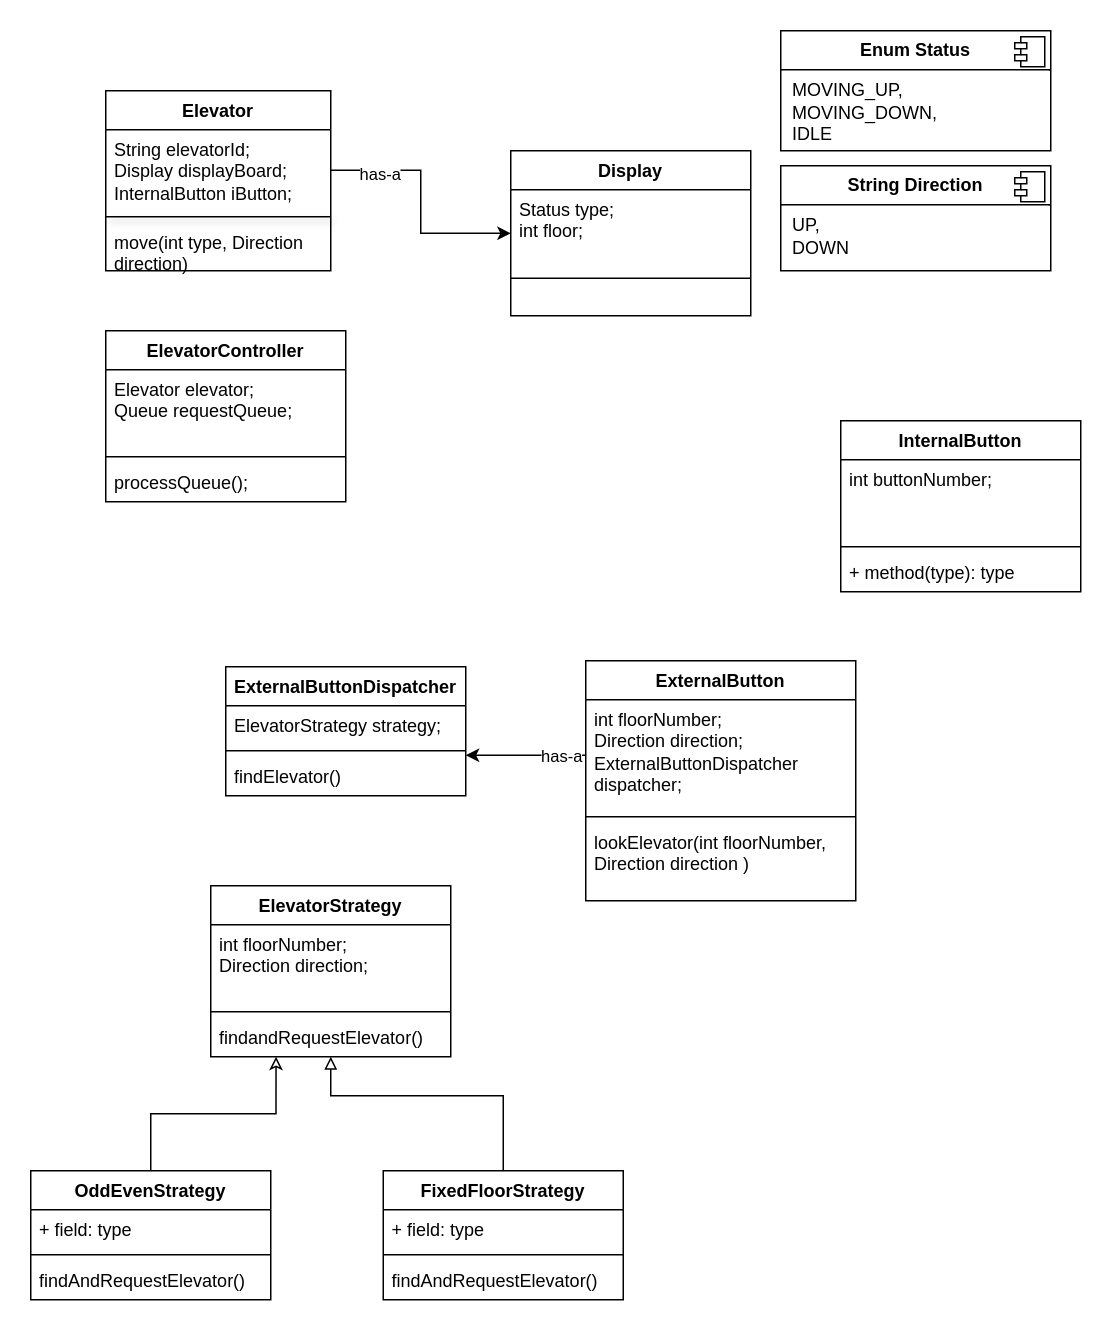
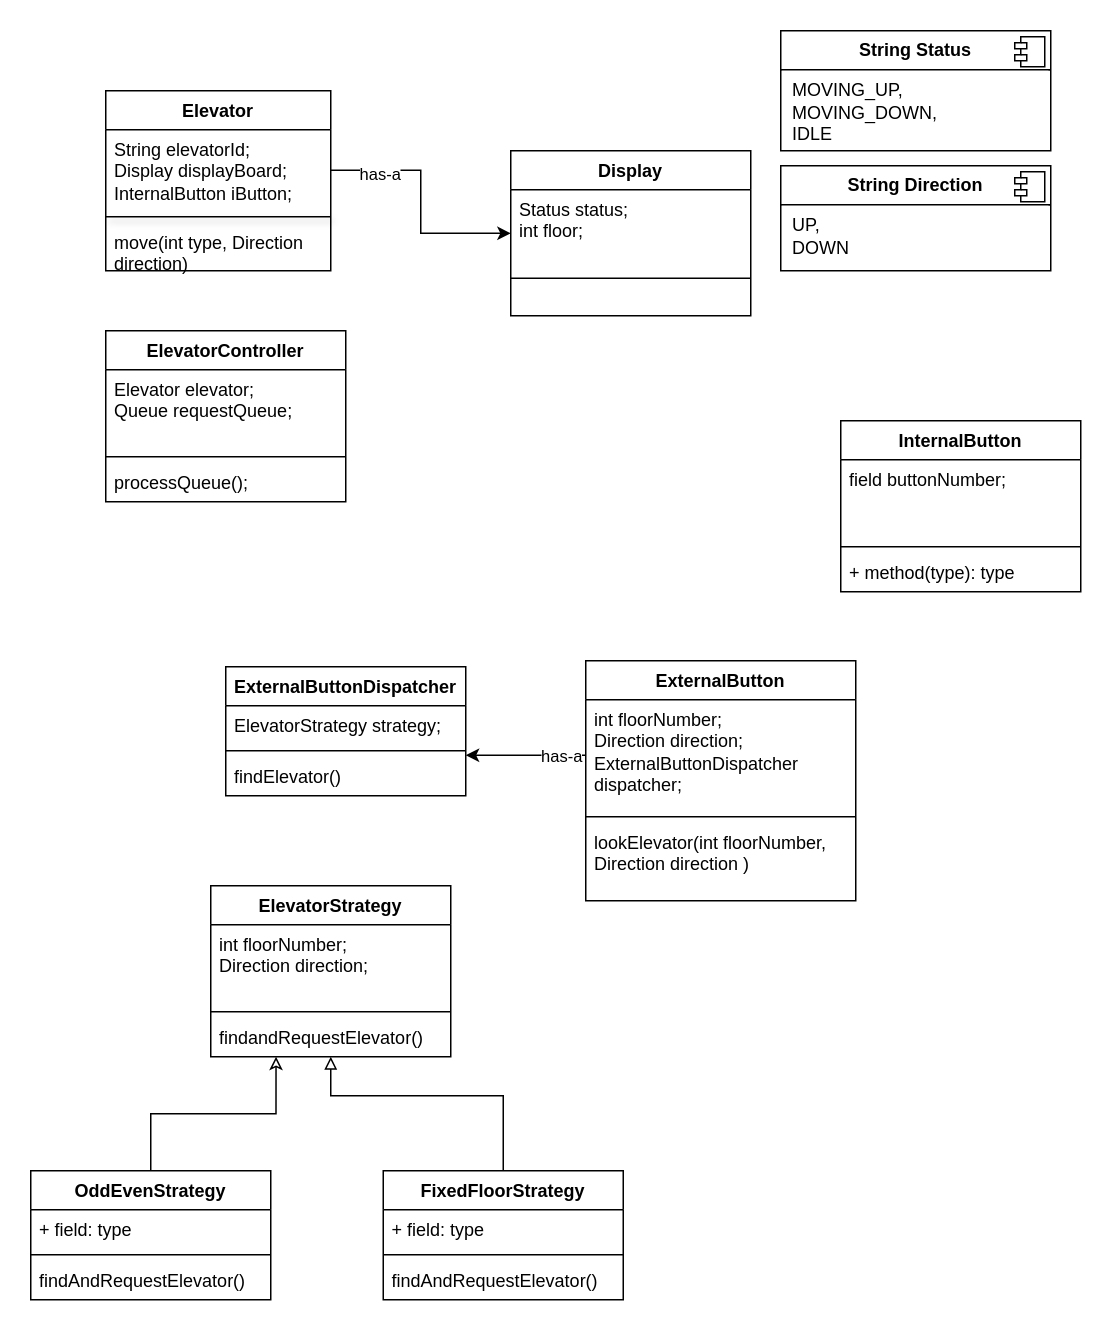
node "Enum Status MOVING_UP, MOVING_DOWN, IDLE": label "Enum Status MOVING_UP, MOVING_DOWN, IDLE" -> "String Status MOVING_UP, MOVING_DOWN, IDLE"
node "Status type; int floor;": label "Status type; int floor;" -> "Status status; int floor;"
node "int buttonNumber;": label "int buttonNumber;" -> "field buttonNumber;"
